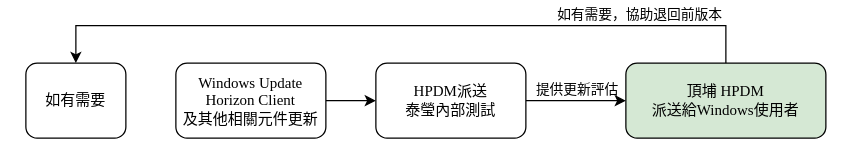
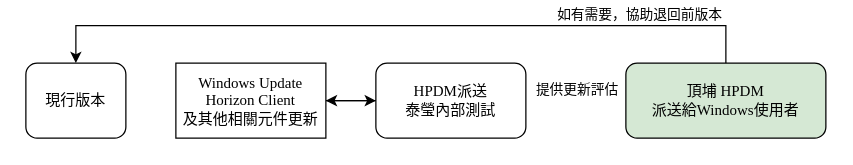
node "如有需要": label "如有需要" -> "現行版本"
node "Windows Update Horizon Client 及其他相關元件更新": shape rounded rectangle -> rectangle
edge "HPDM派送 泰瑩內部測試" -> "頂埔 HPDM 派送給Windows使用者": now "HPDM派送 泰瑩內部測試" -> "Windows Update Horizon Client 及其他相關元件更新"
